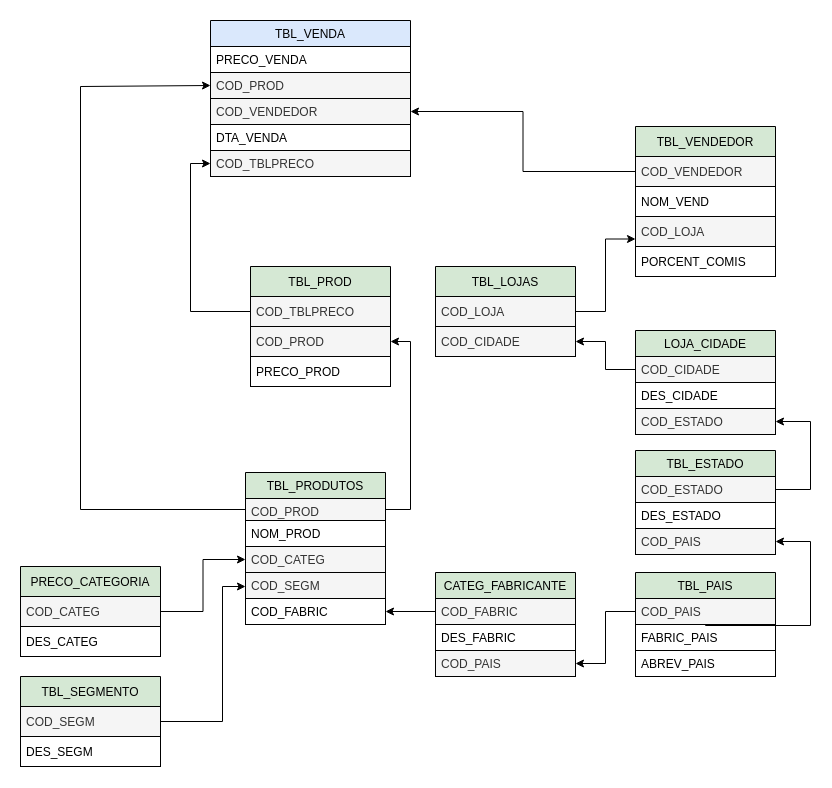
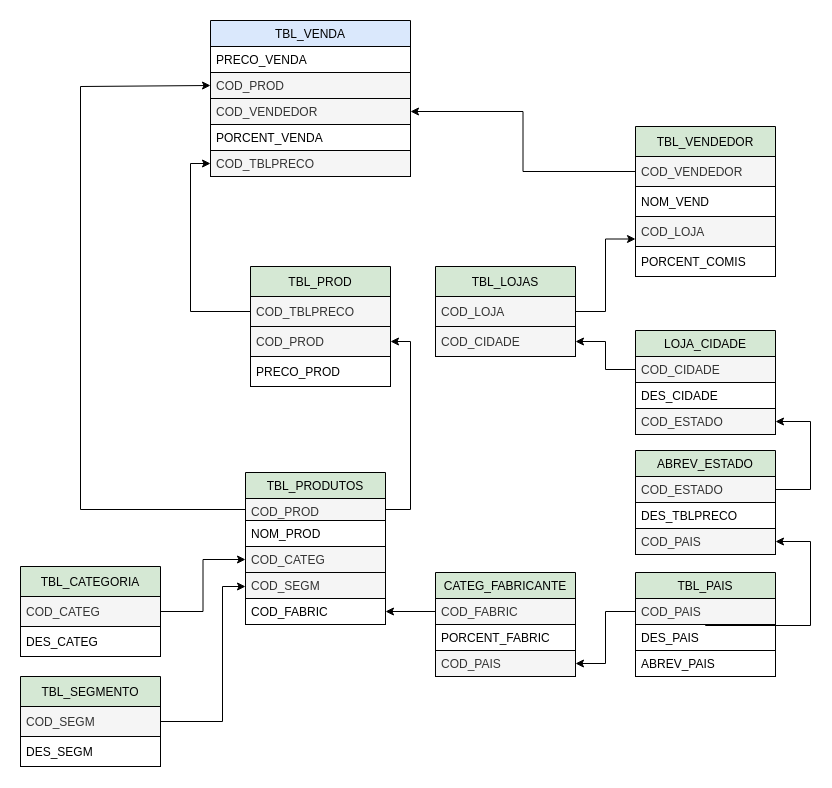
node "DTA_VENDA": label "DTA_VENDA" -> "PORCENT_VENDA"
node "TBL_ESTADO": label "TBL_ESTADO" -> "ABREV_ESTADO"
node "DES_ESTADO": label "DES_ESTADO" -> "DES_TBLPRECO"
node "PRECO_CATEGORIA": label "PRECO_CATEGORIA" -> "TBL_CATEGORIA"
node "DES_FABRIC": label "DES_FABRIC" -> "PORCENT_FABRIC"
node "FABRIC_PAIS": label "FABRIC_PAIS" -> "DES_PAIS"
